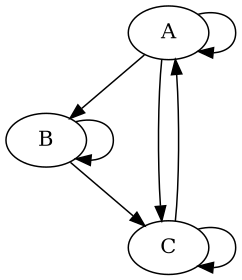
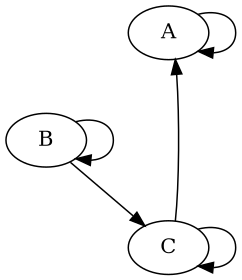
edge "A" -> "B": removed
edge "A" -> "C": removed
